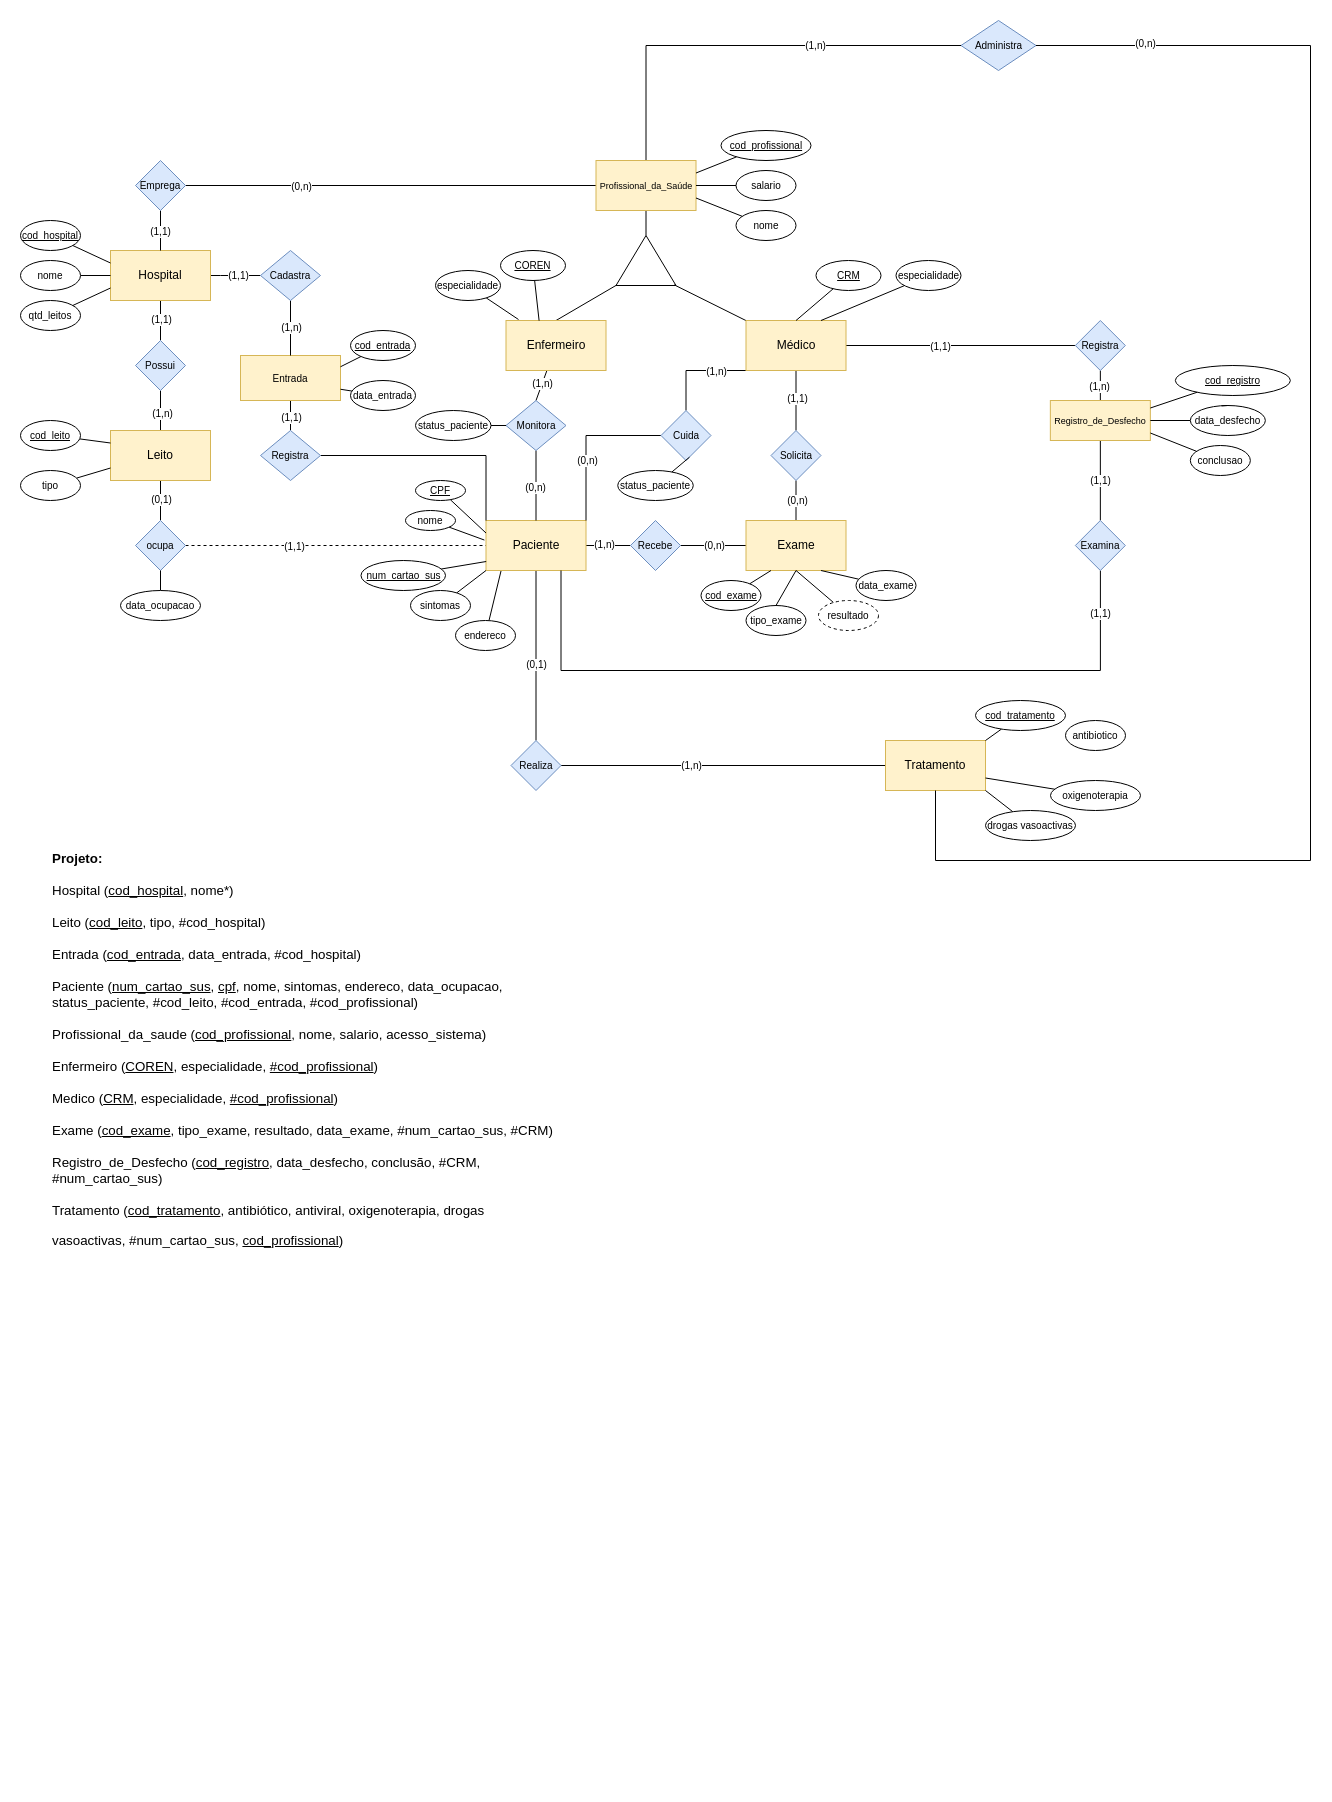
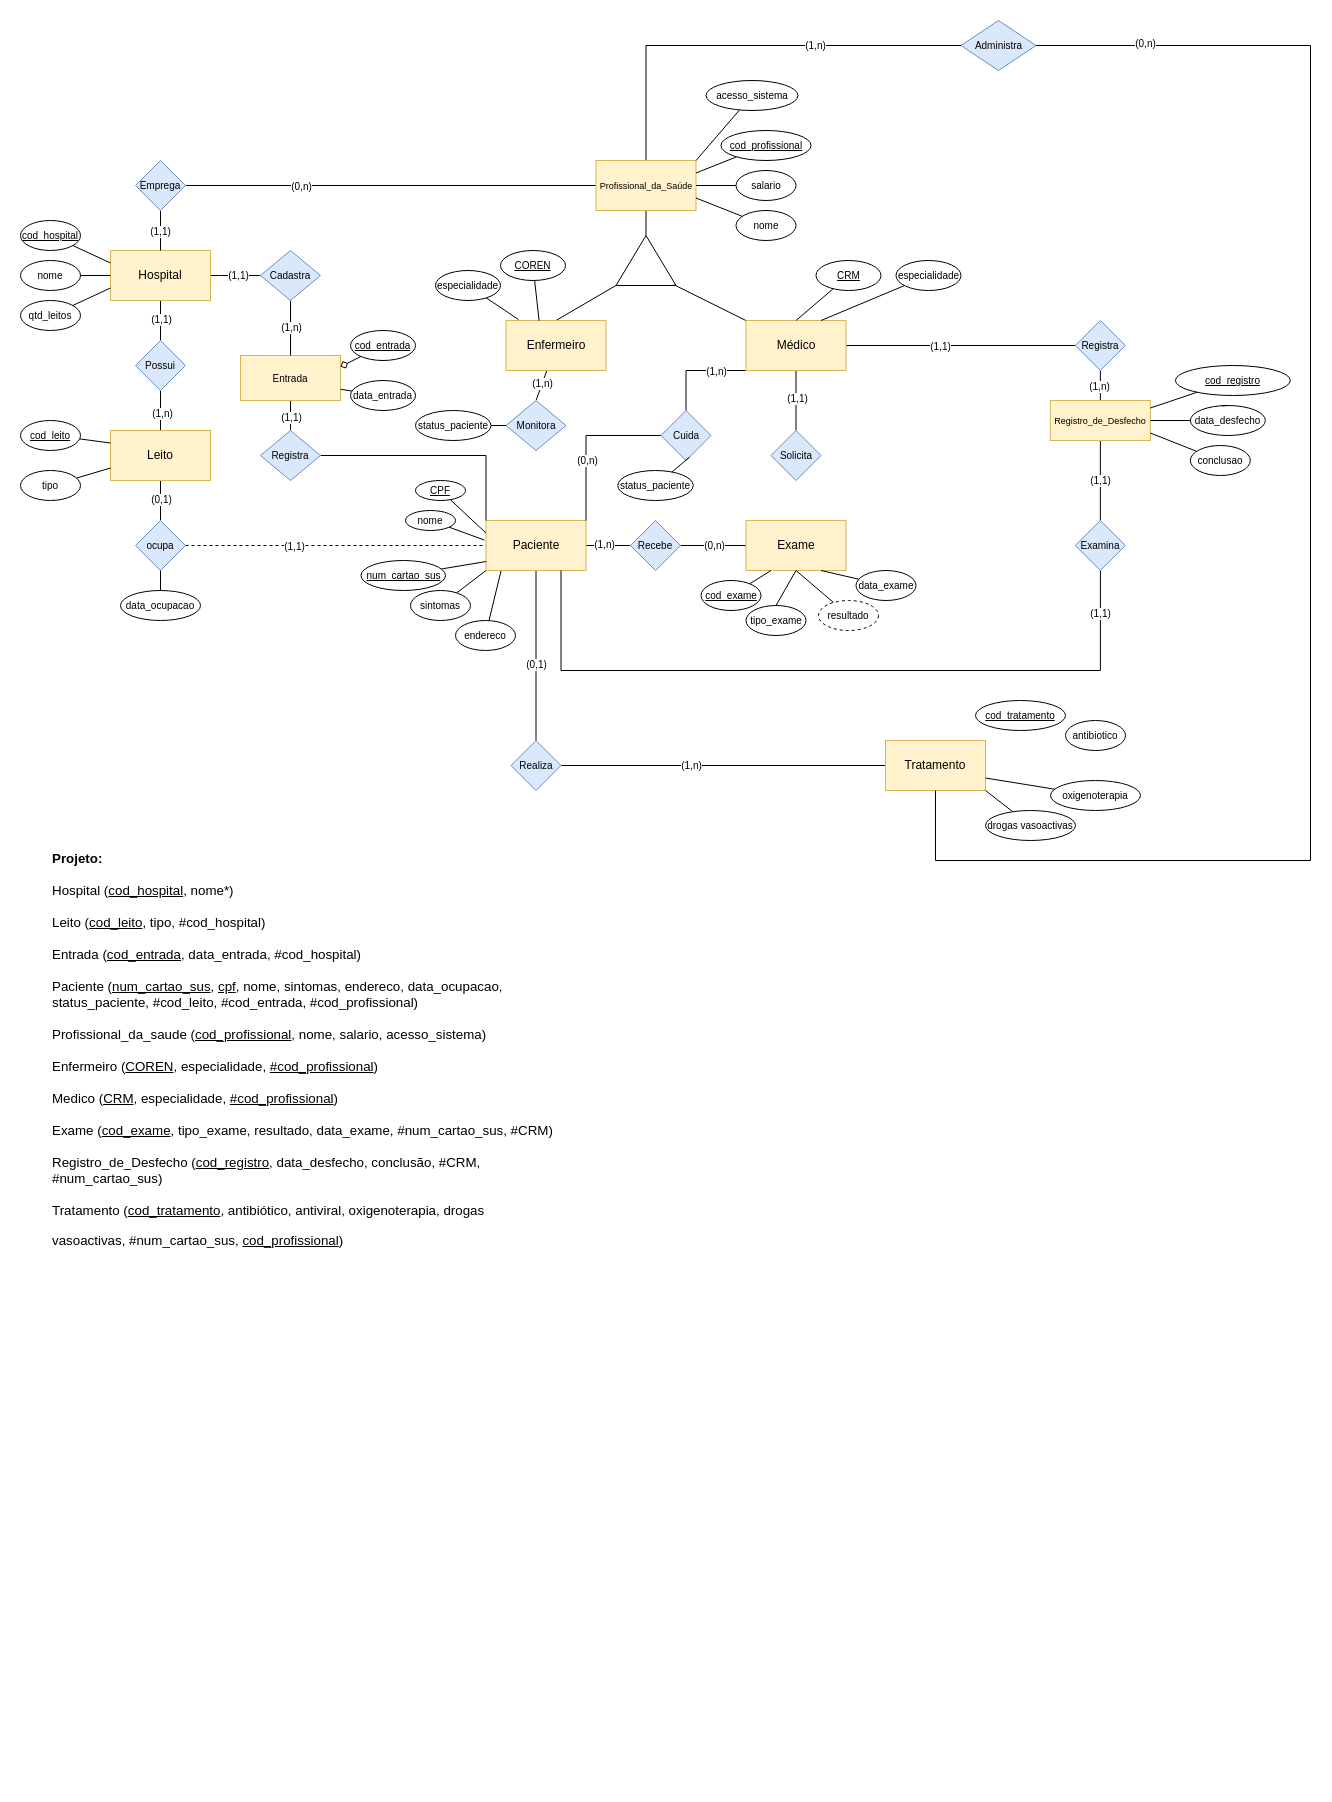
node "acesso_sistema": added
edge "acesso_sistema" -- "Profissional_da_Saúde": added
edge "cod_entrada" -- "Entrada": arrowhead none -> diamond
edge "Monitora" -- "Paciente": removed, label "(0,n)"
edge "Solicita" -- "Exame": removed, label "(0,n)"
edge "cod_tratamento" -- "Tratamento": removed
